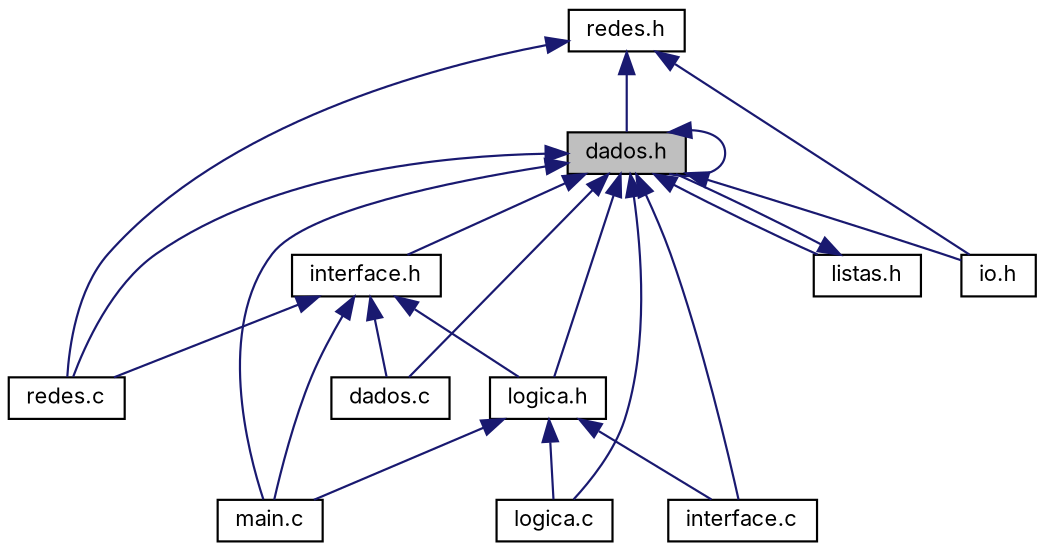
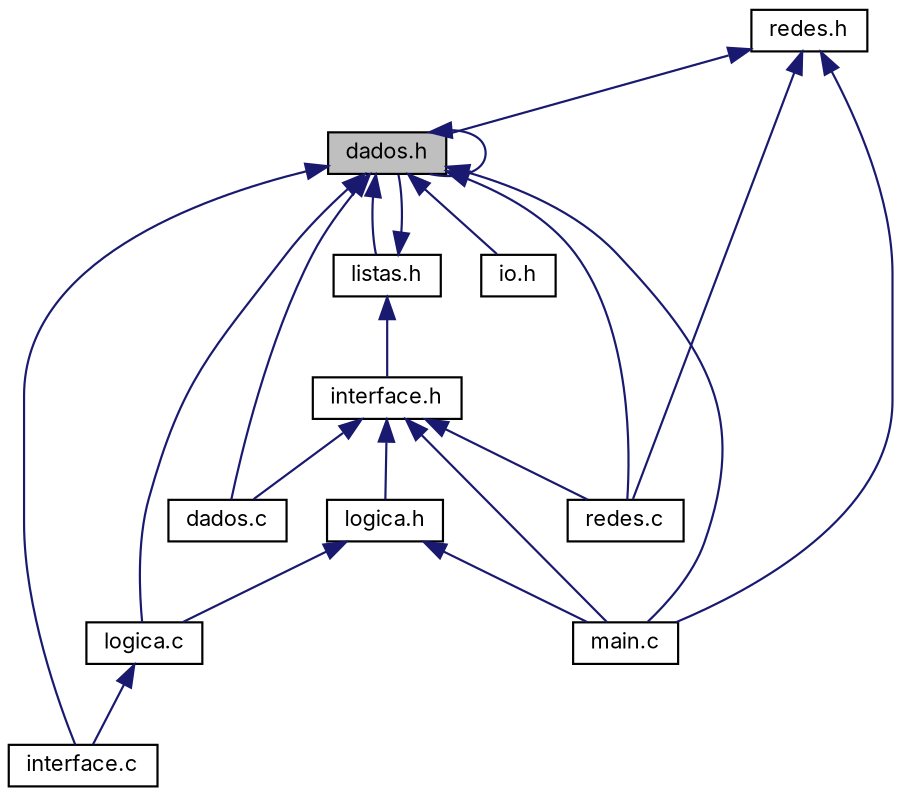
edge "io.h" -> "redes.h": now "main.c" -> "redes.h"
edge "interface.h" -> "dados.h": now "interface.h" -> "listas.h"
edge "logica.h" -> "dados.h": removed
edge "interface.c" -> "logica.h": now "interface.c" -> "logica.c"
